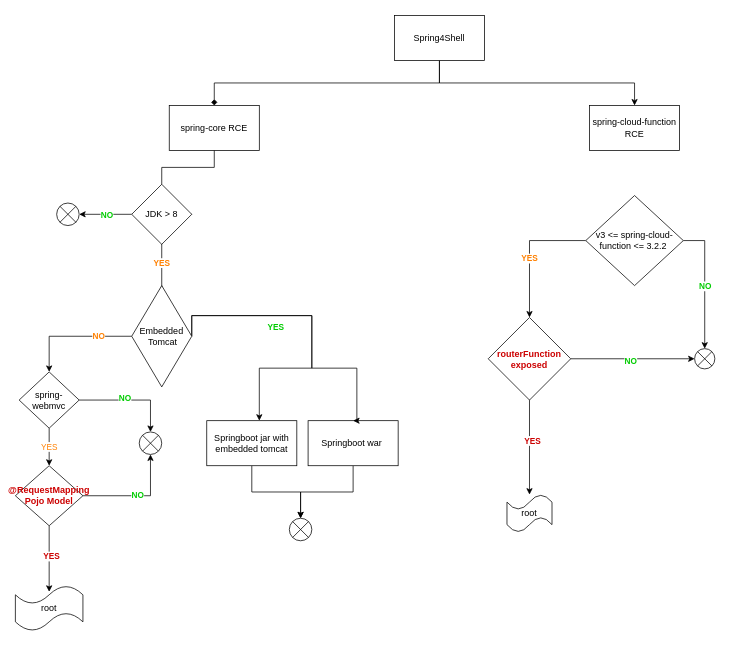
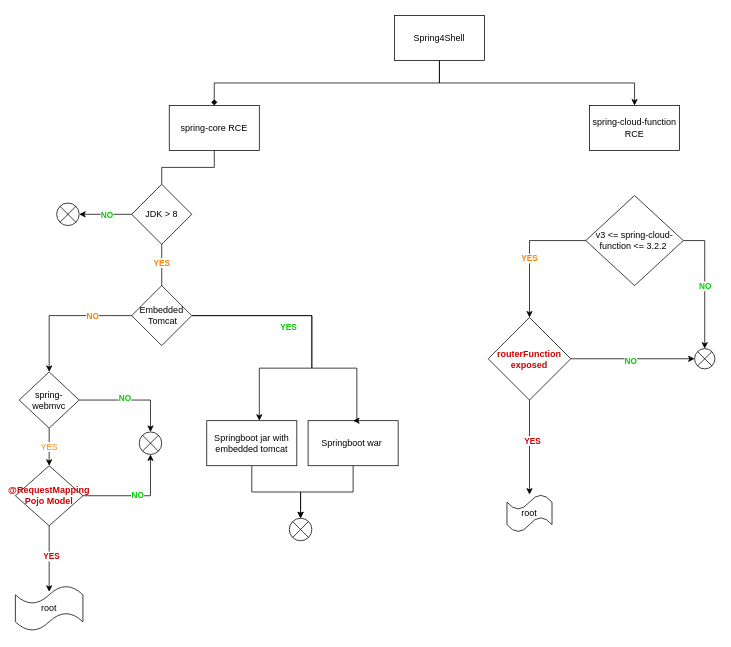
node "Embedded Tomcat": size 60x101 -> 60x60
